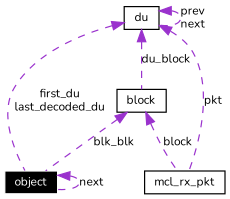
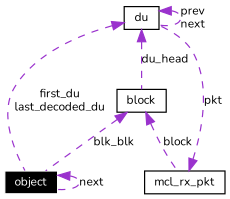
edge "block" -> "du": label "du_block" -> "du_head"
edge "mcl_rx_pkt" -> "du": reversed
